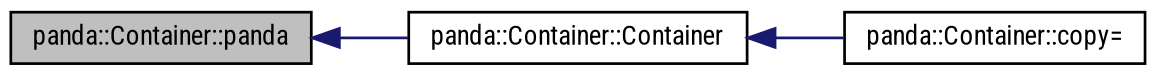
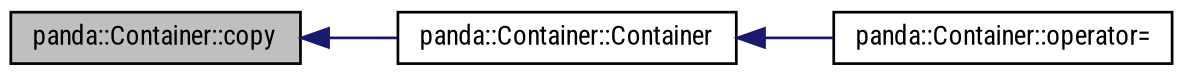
node "panda::Container::panda": label "panda::Container::panda" -> "panda::Container::copy"
node "panda::Container::copy=": label "panda::Container::copy=" -> "panda::Container::operator="
